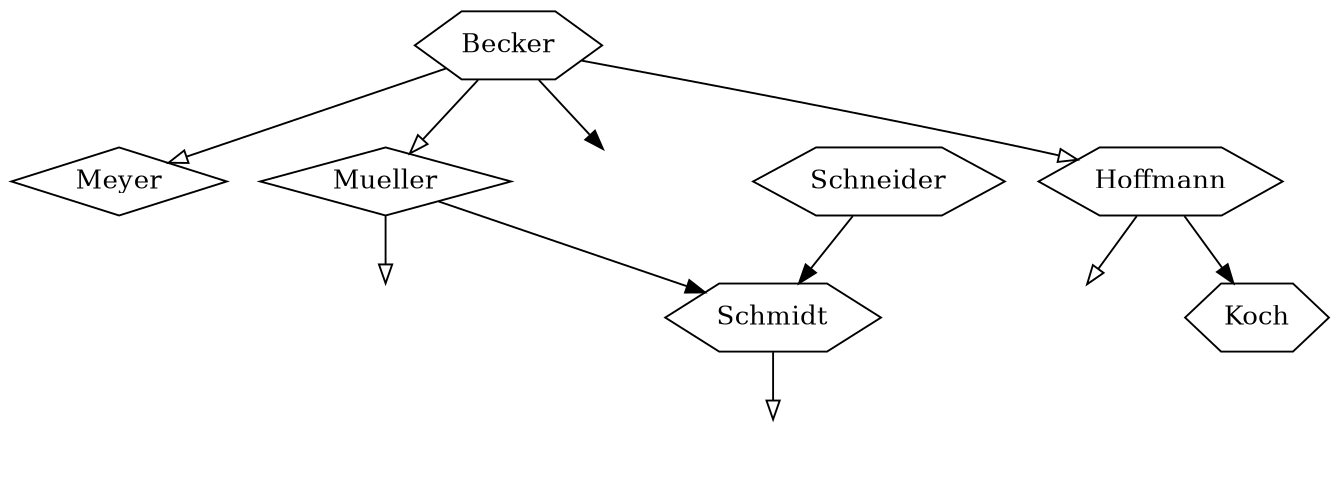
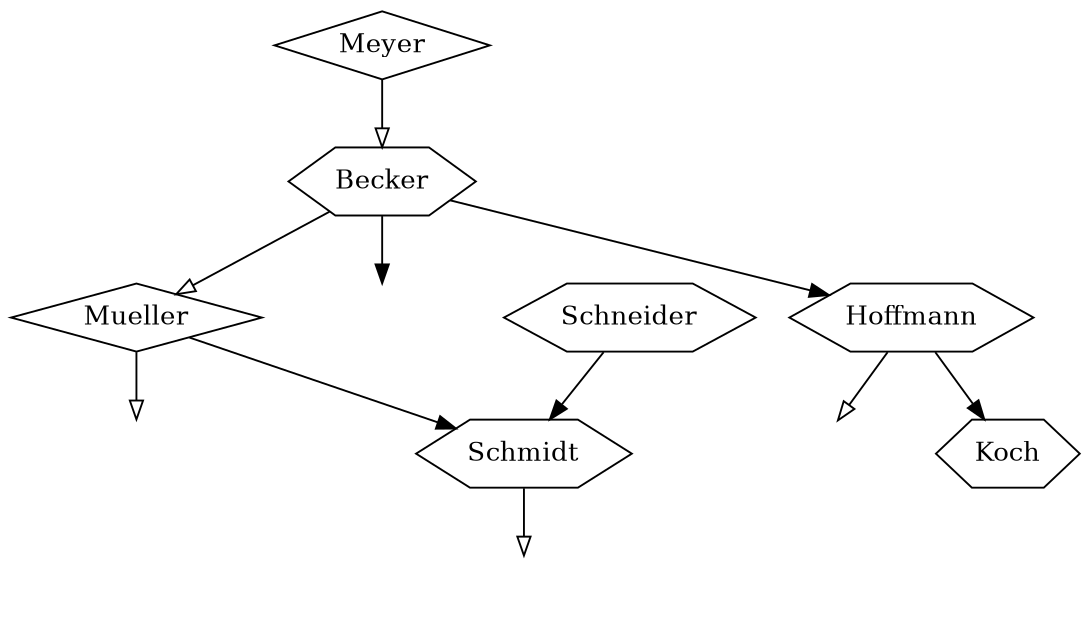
edge "Becker" -> "Hoffmann": arrowhead onormal -> normal
edge "Becker" -> "Meyer": reversed
